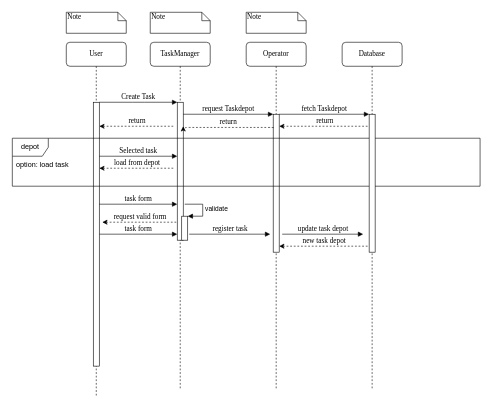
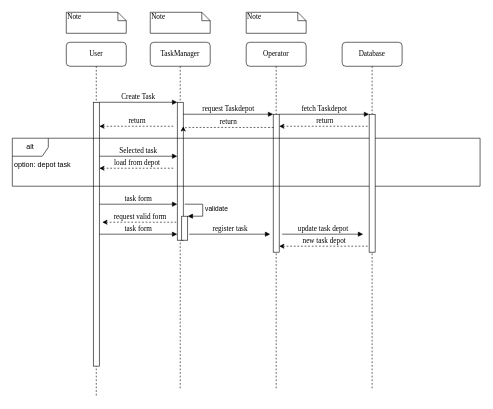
node "depot": label "depot" -> "alt"
node "option: load task": label "option: load task" -> "option: depot task"
